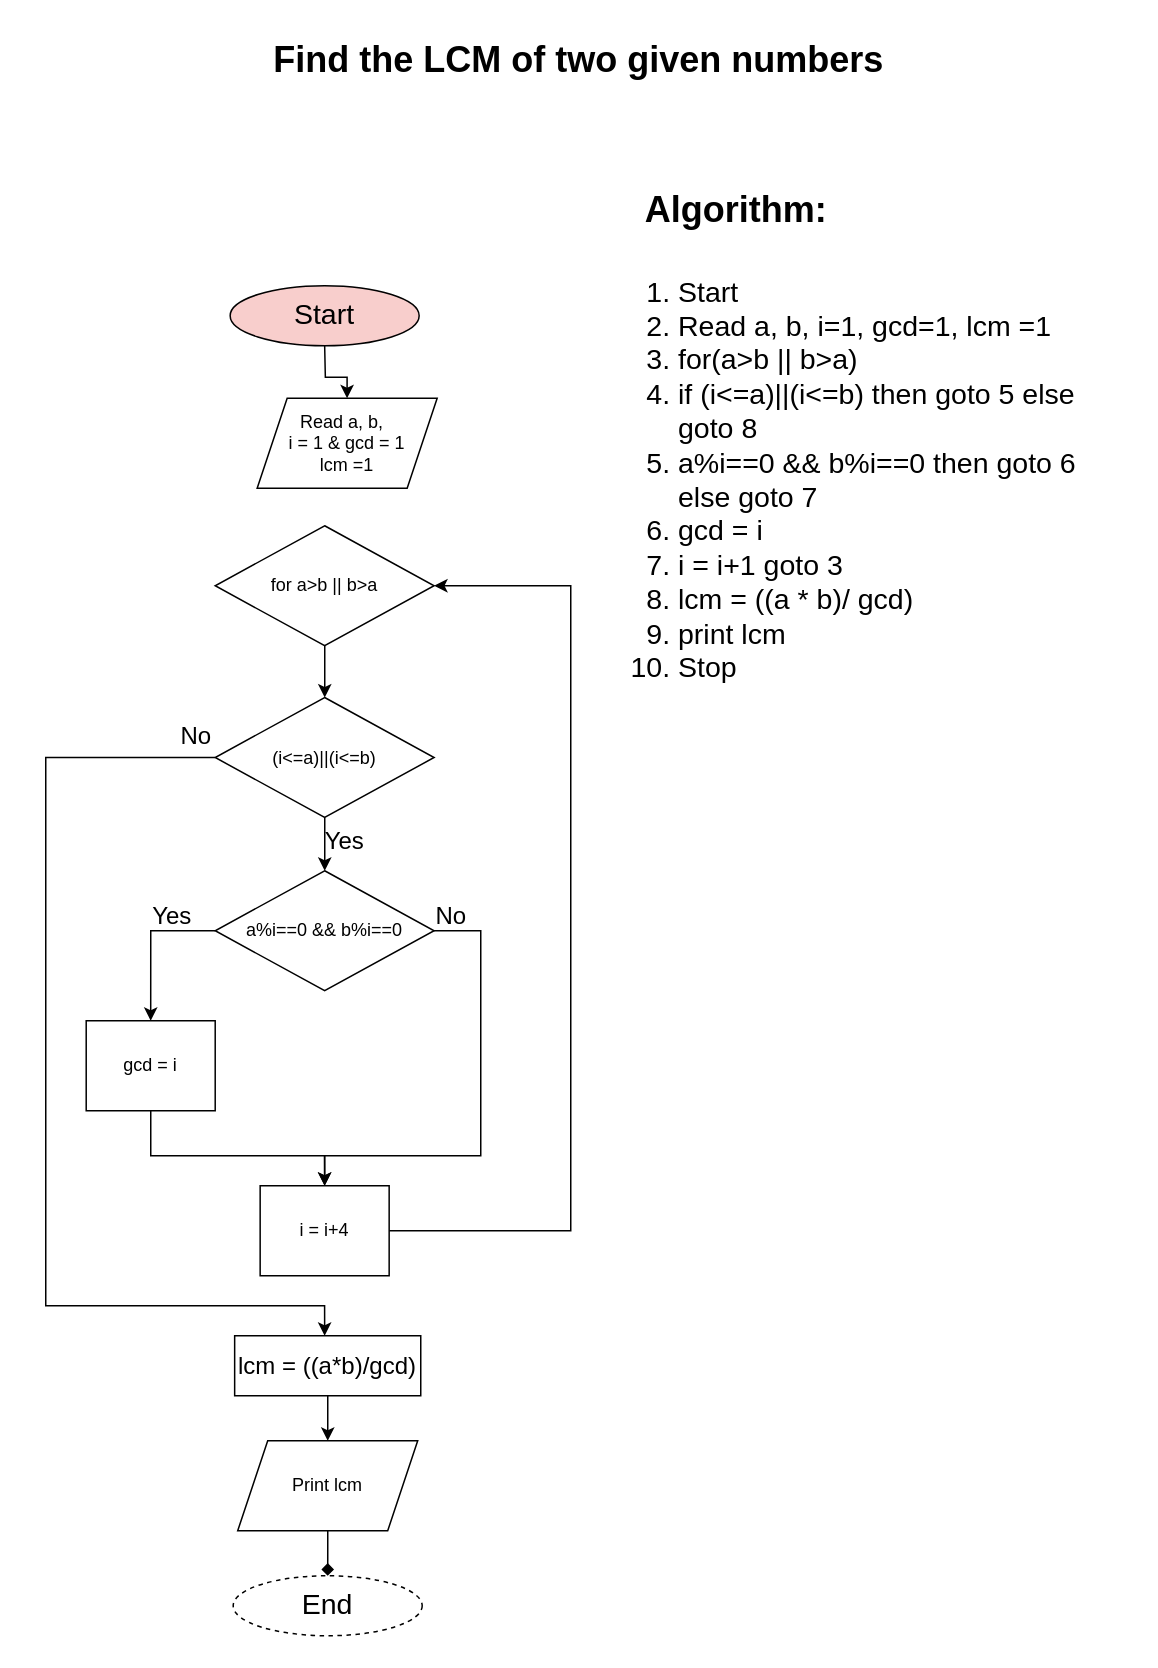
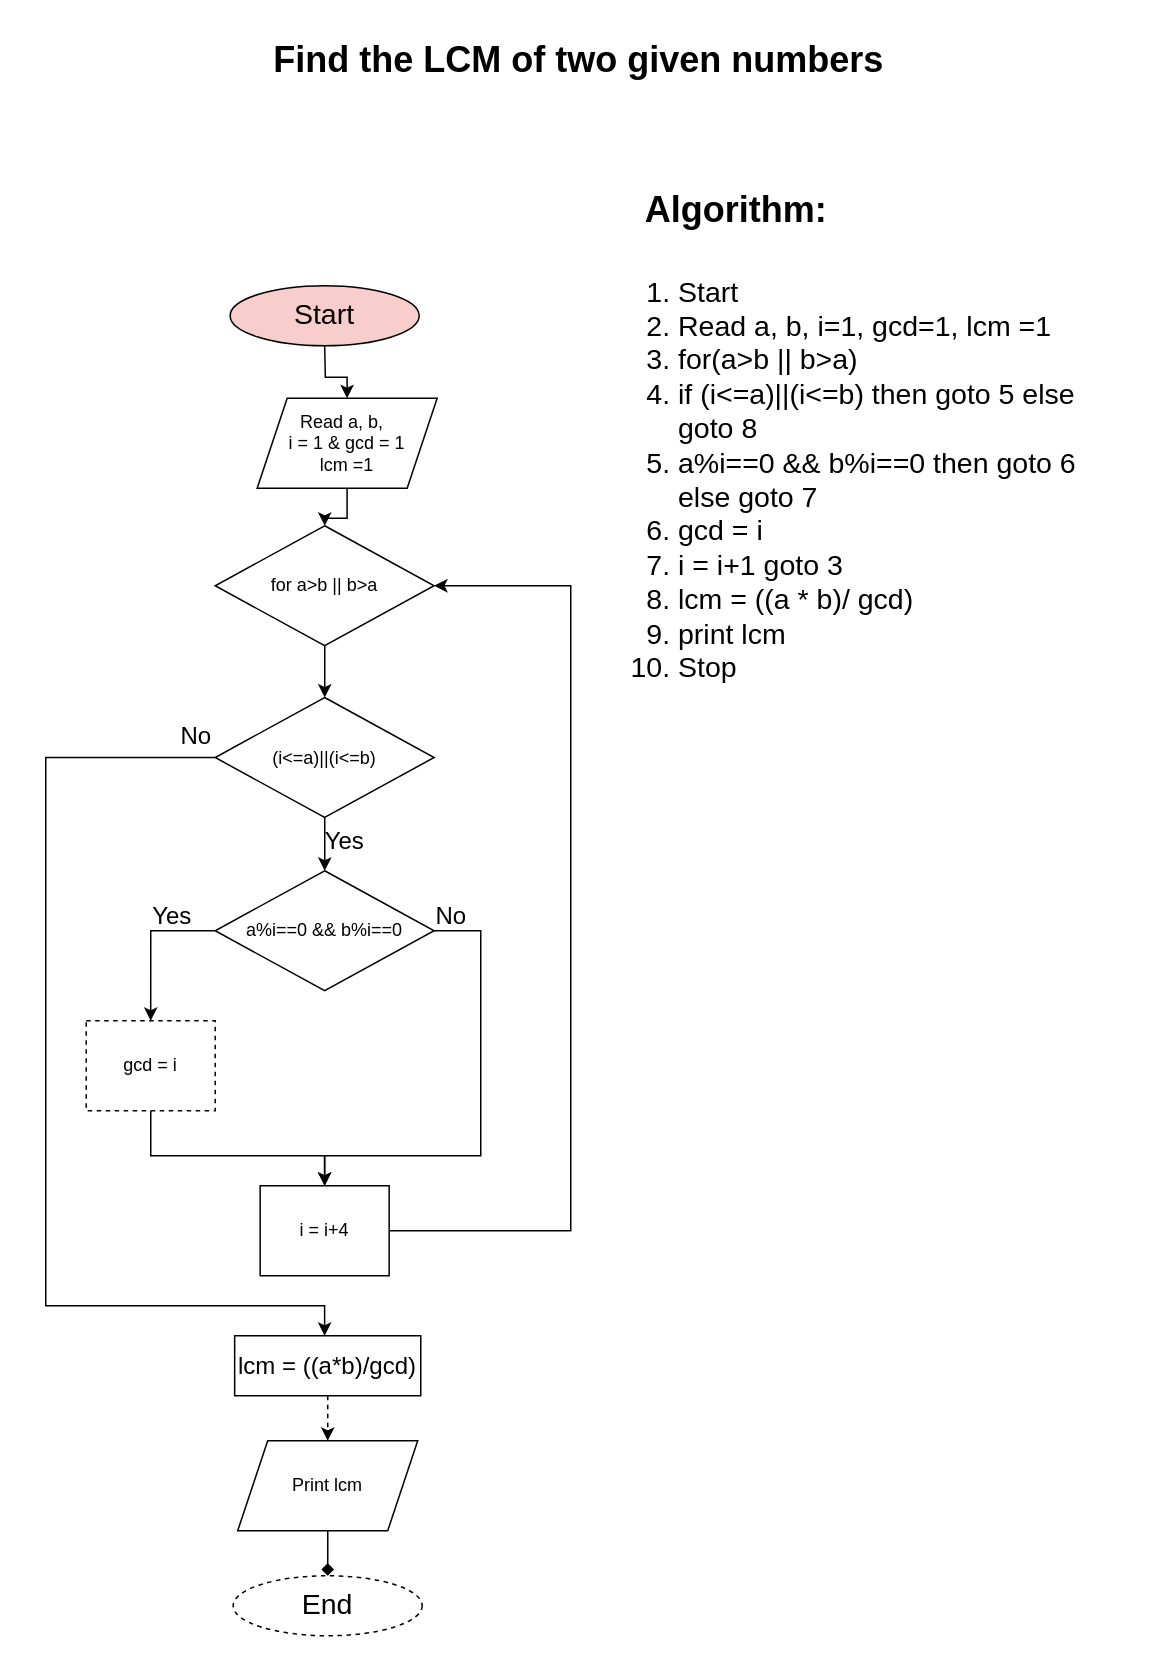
edge "Read a, b, i = 1 & gcd = 1 lcm =1" -> "for a>b || b>a": added
node "gcd = i": style solid -> dashed
edge "lcm = ((a*b)/gcd)" -> "Print lcm": style solid -> dashed
